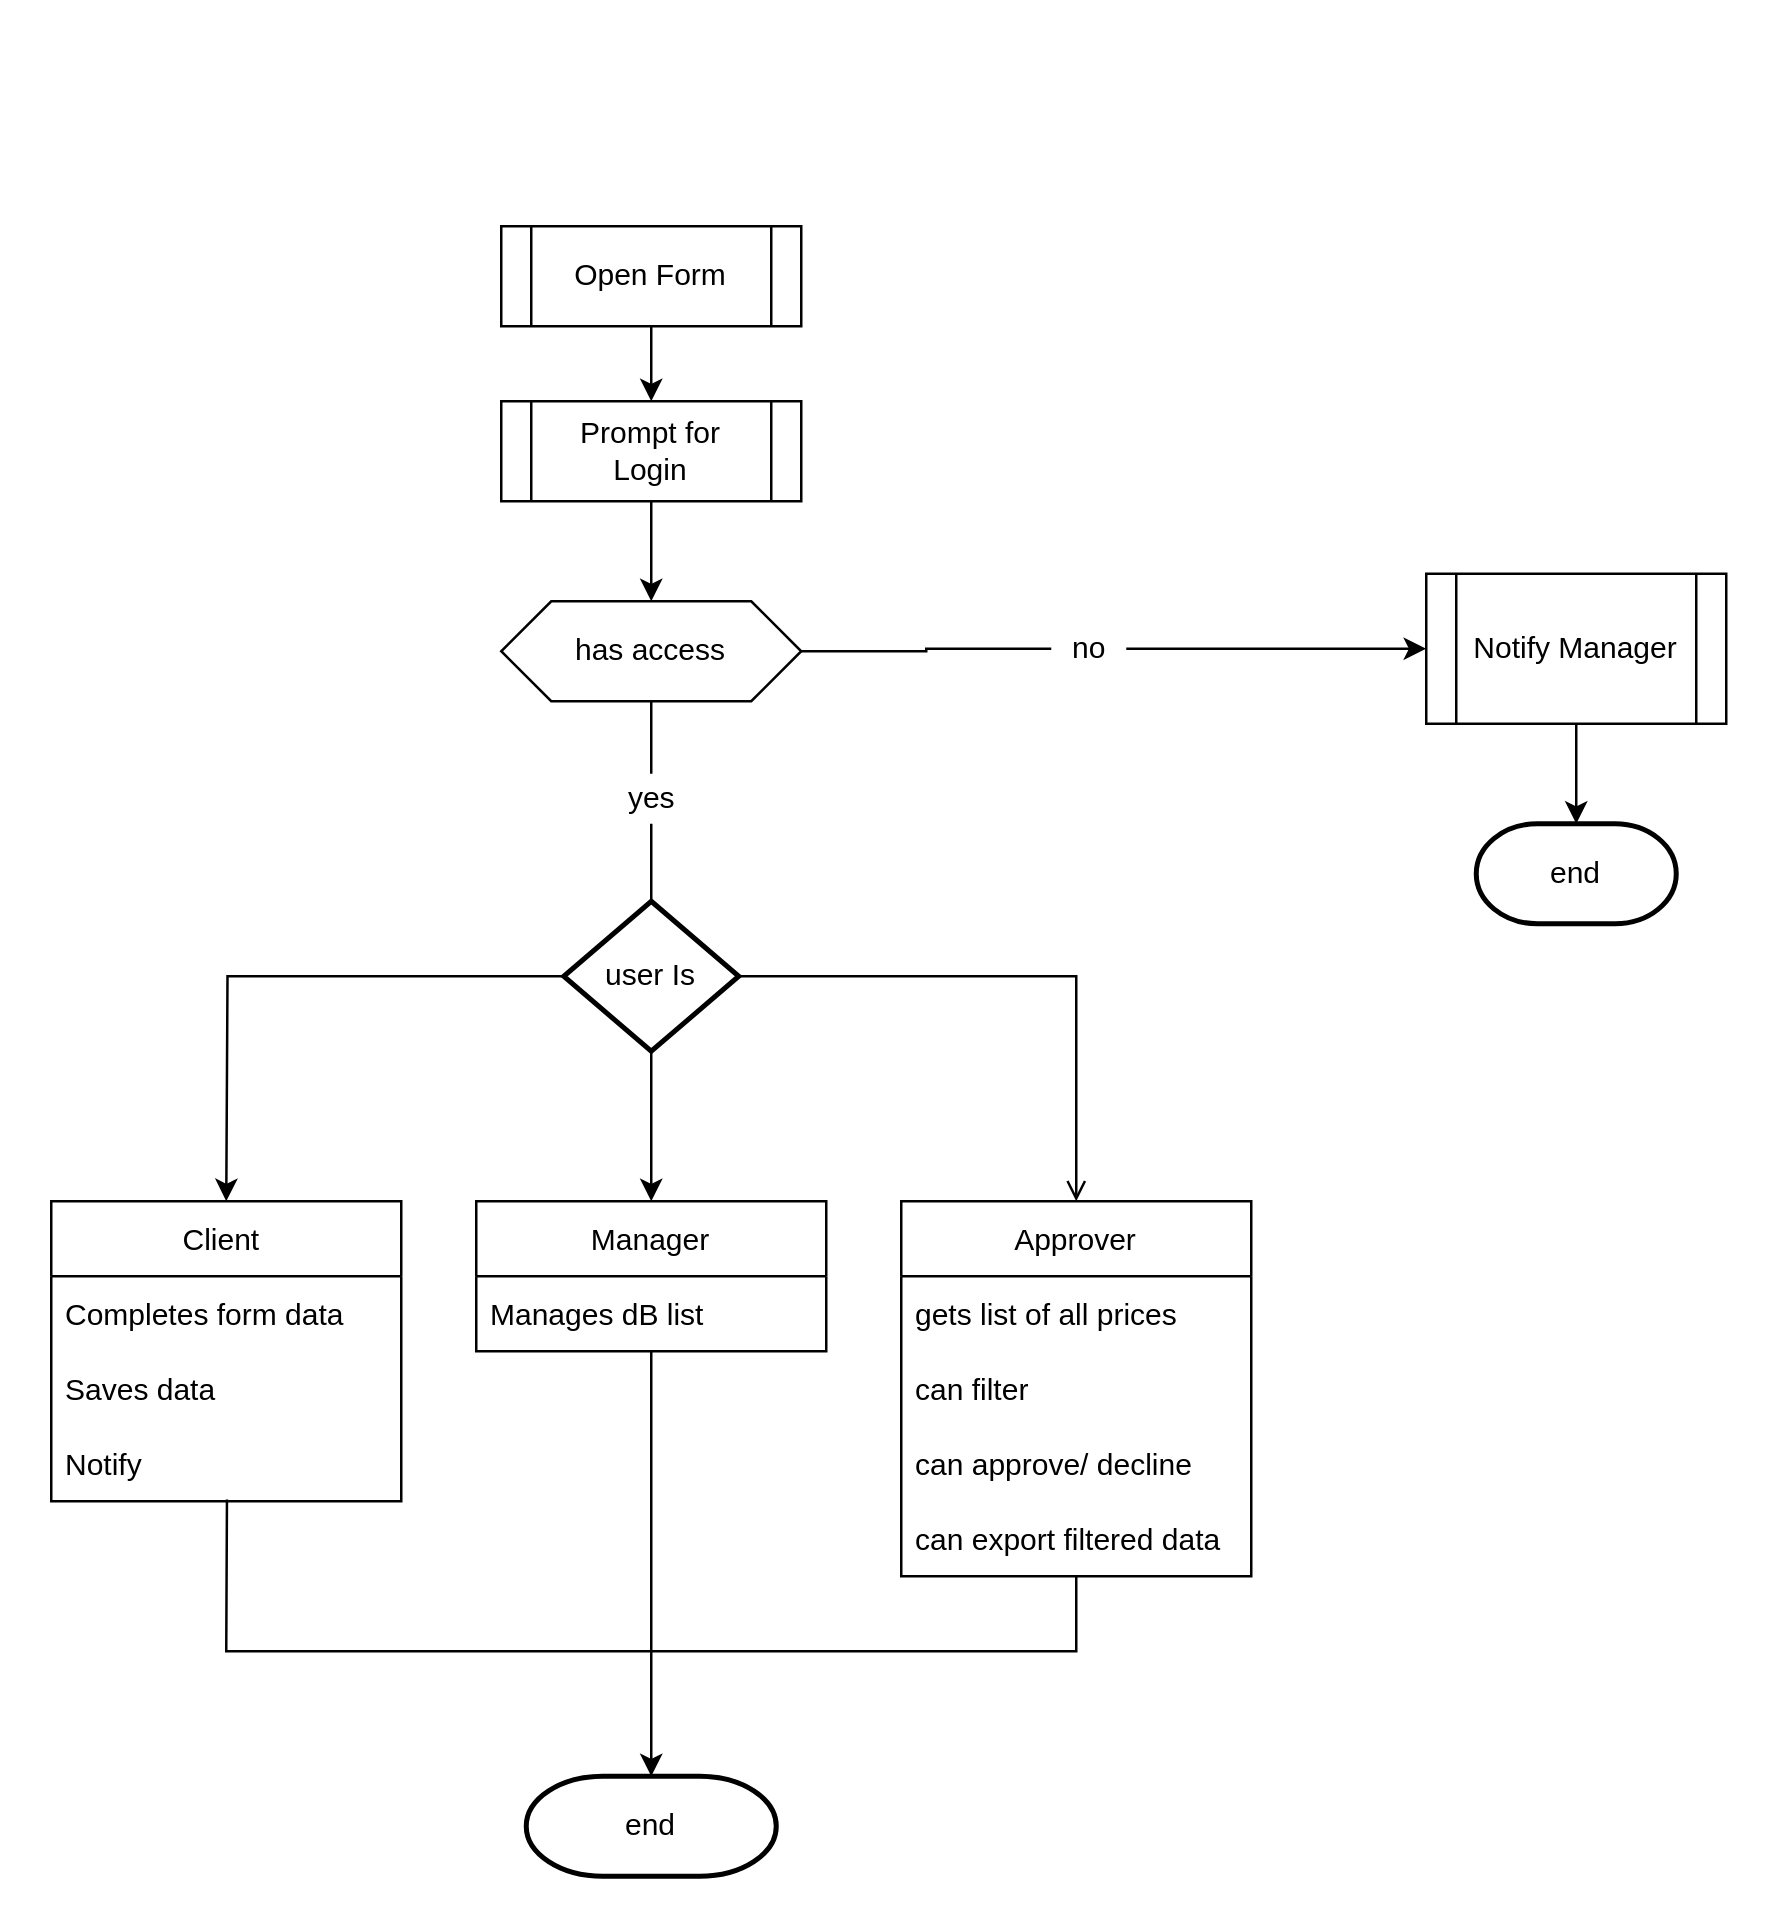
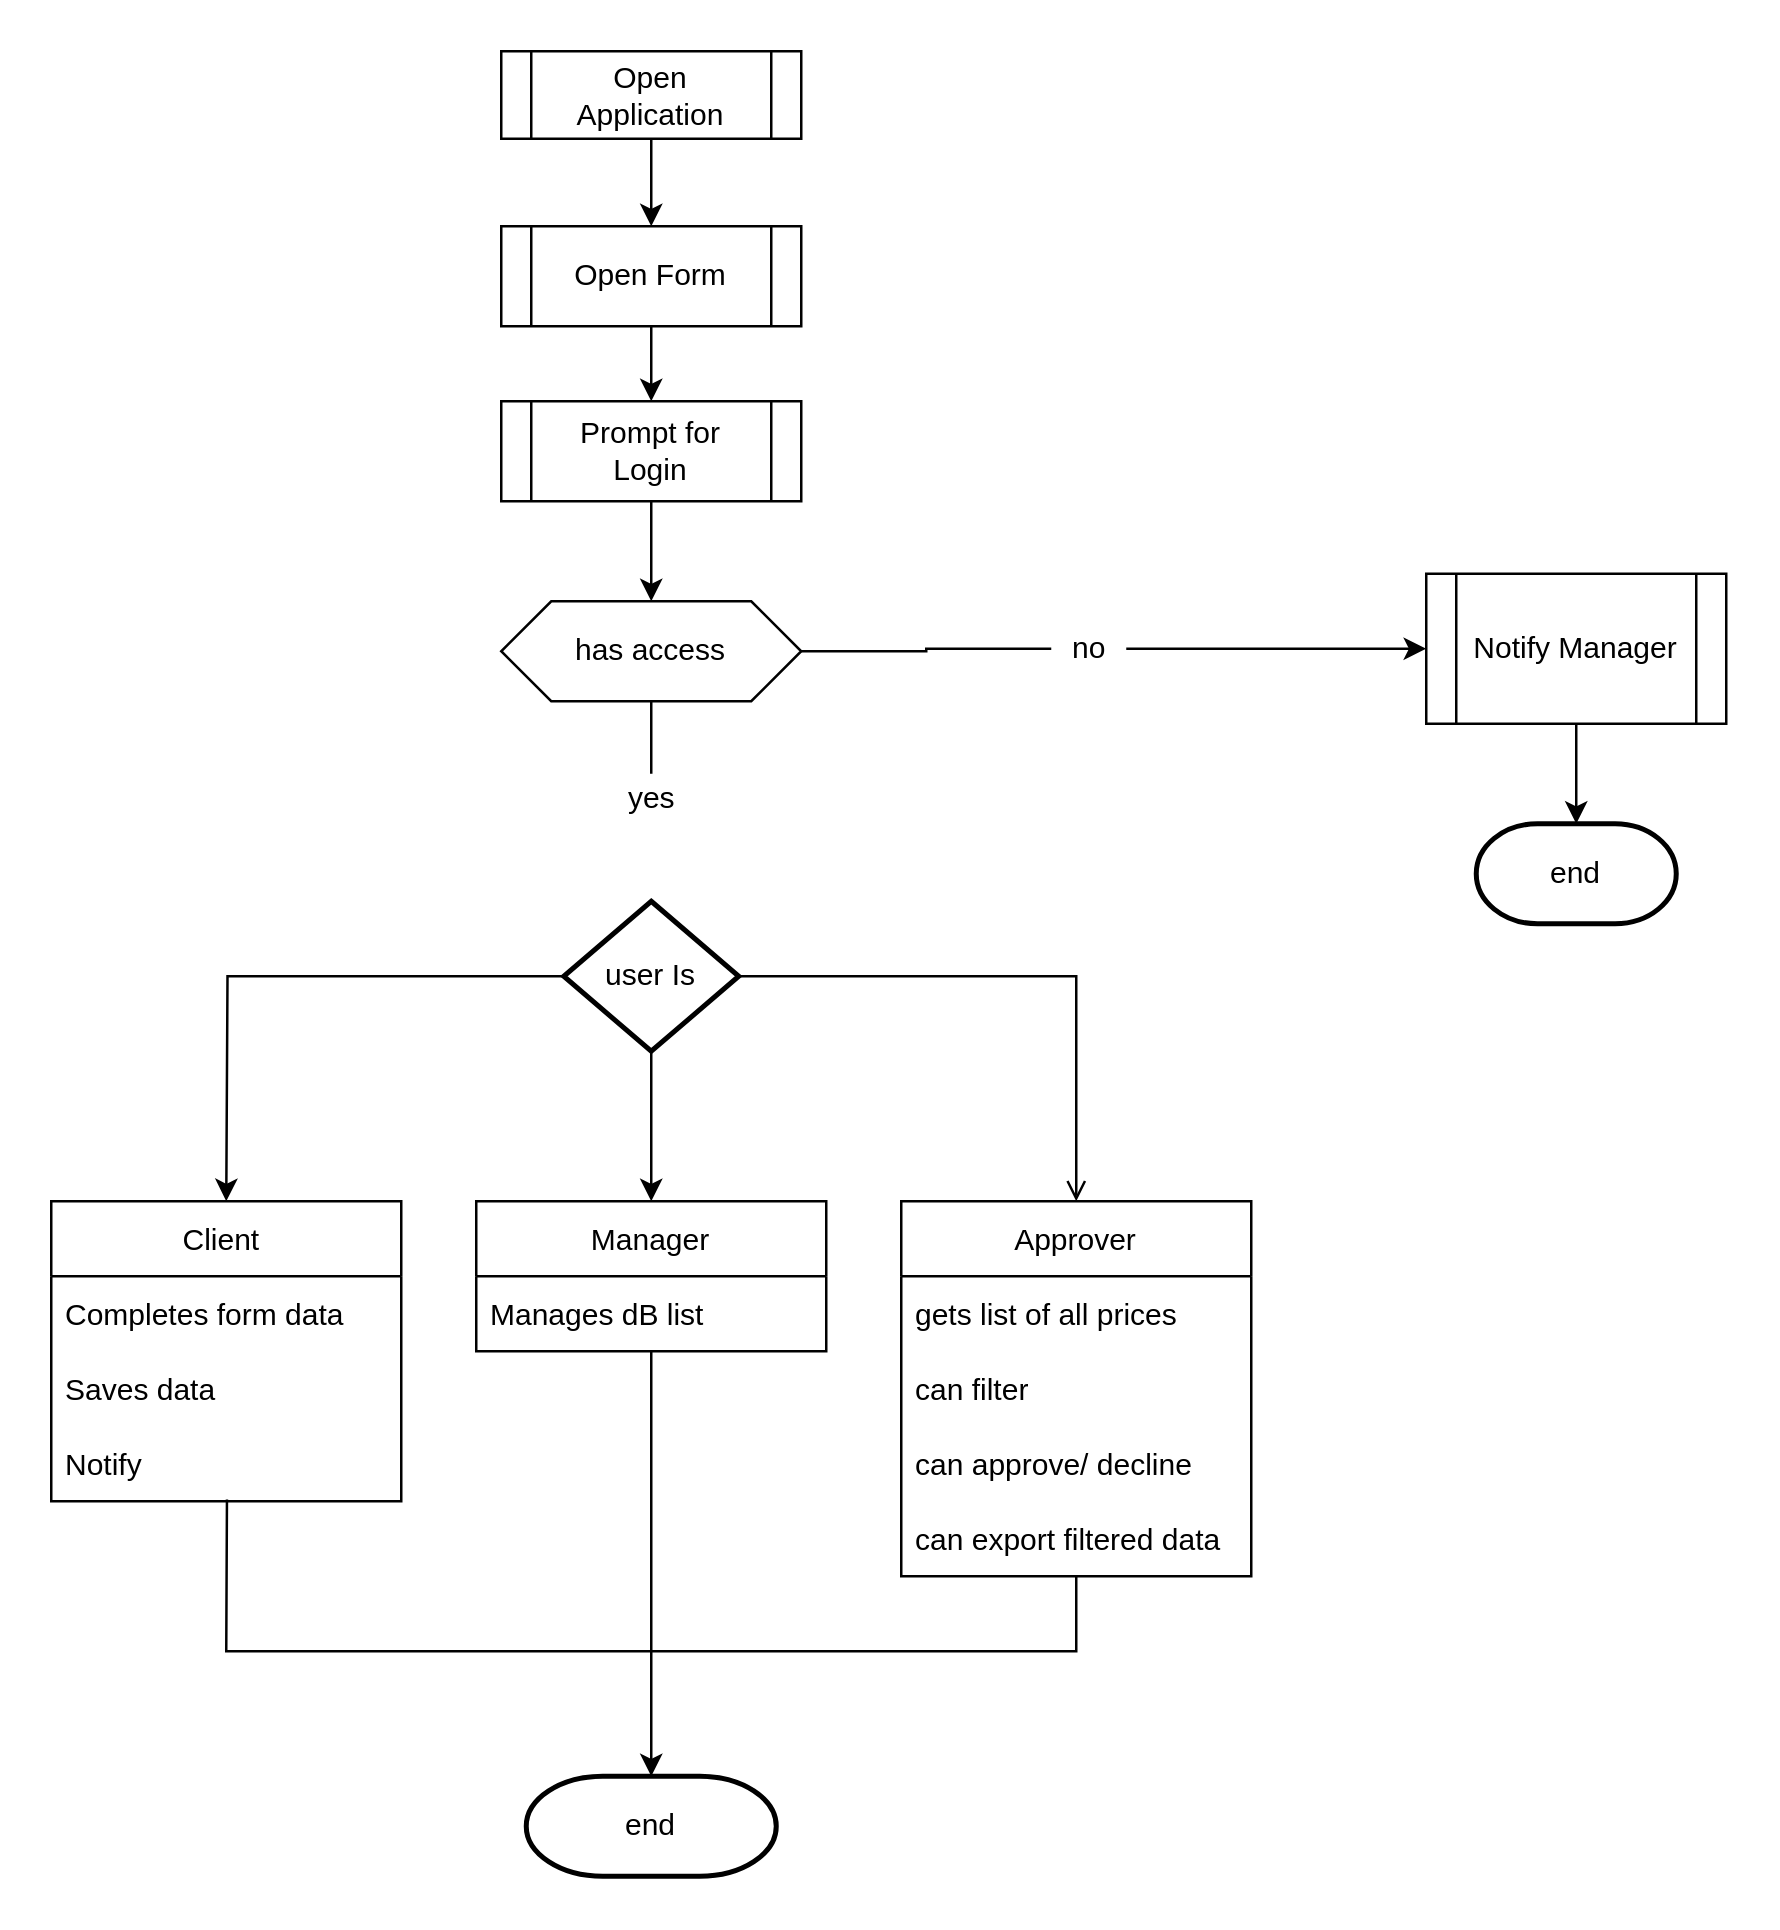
node "Open Application": added
edge "Open Application" -> "Open Form": added
edge "yes" -- "user Is": removed
